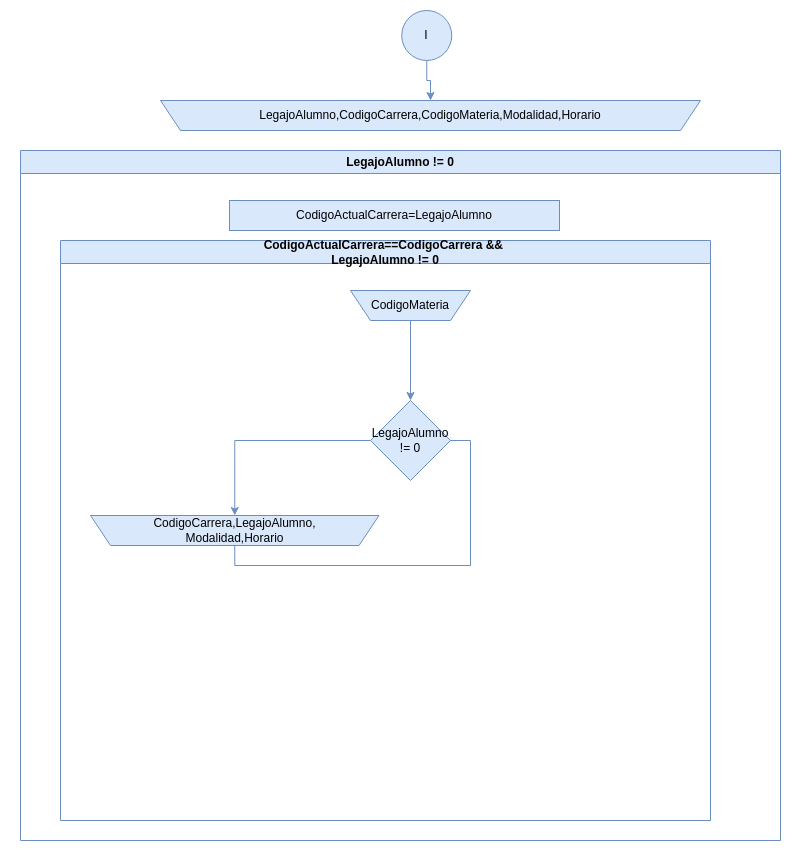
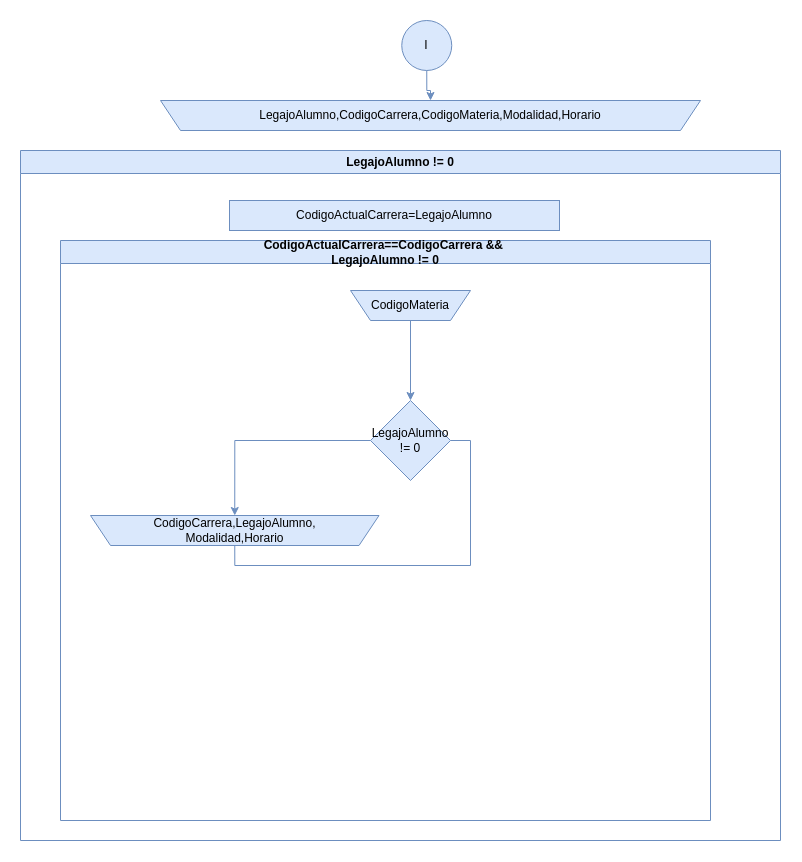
node "I": moved (427, 36) -> (427, 46)
